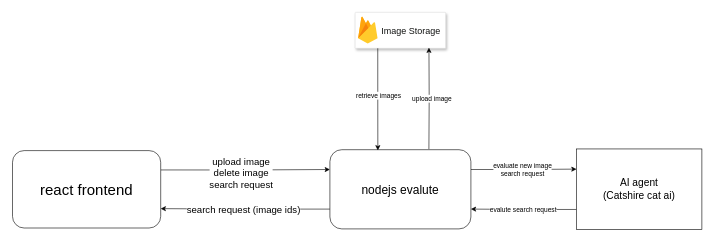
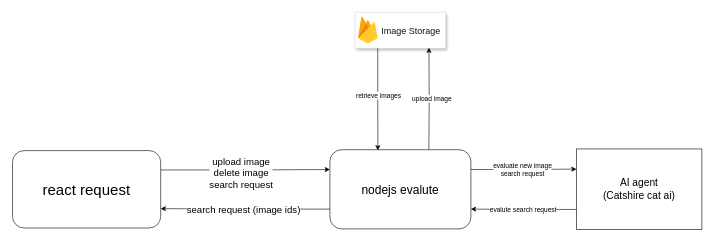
node "react frontend": label "react frontend" -> "react request"
